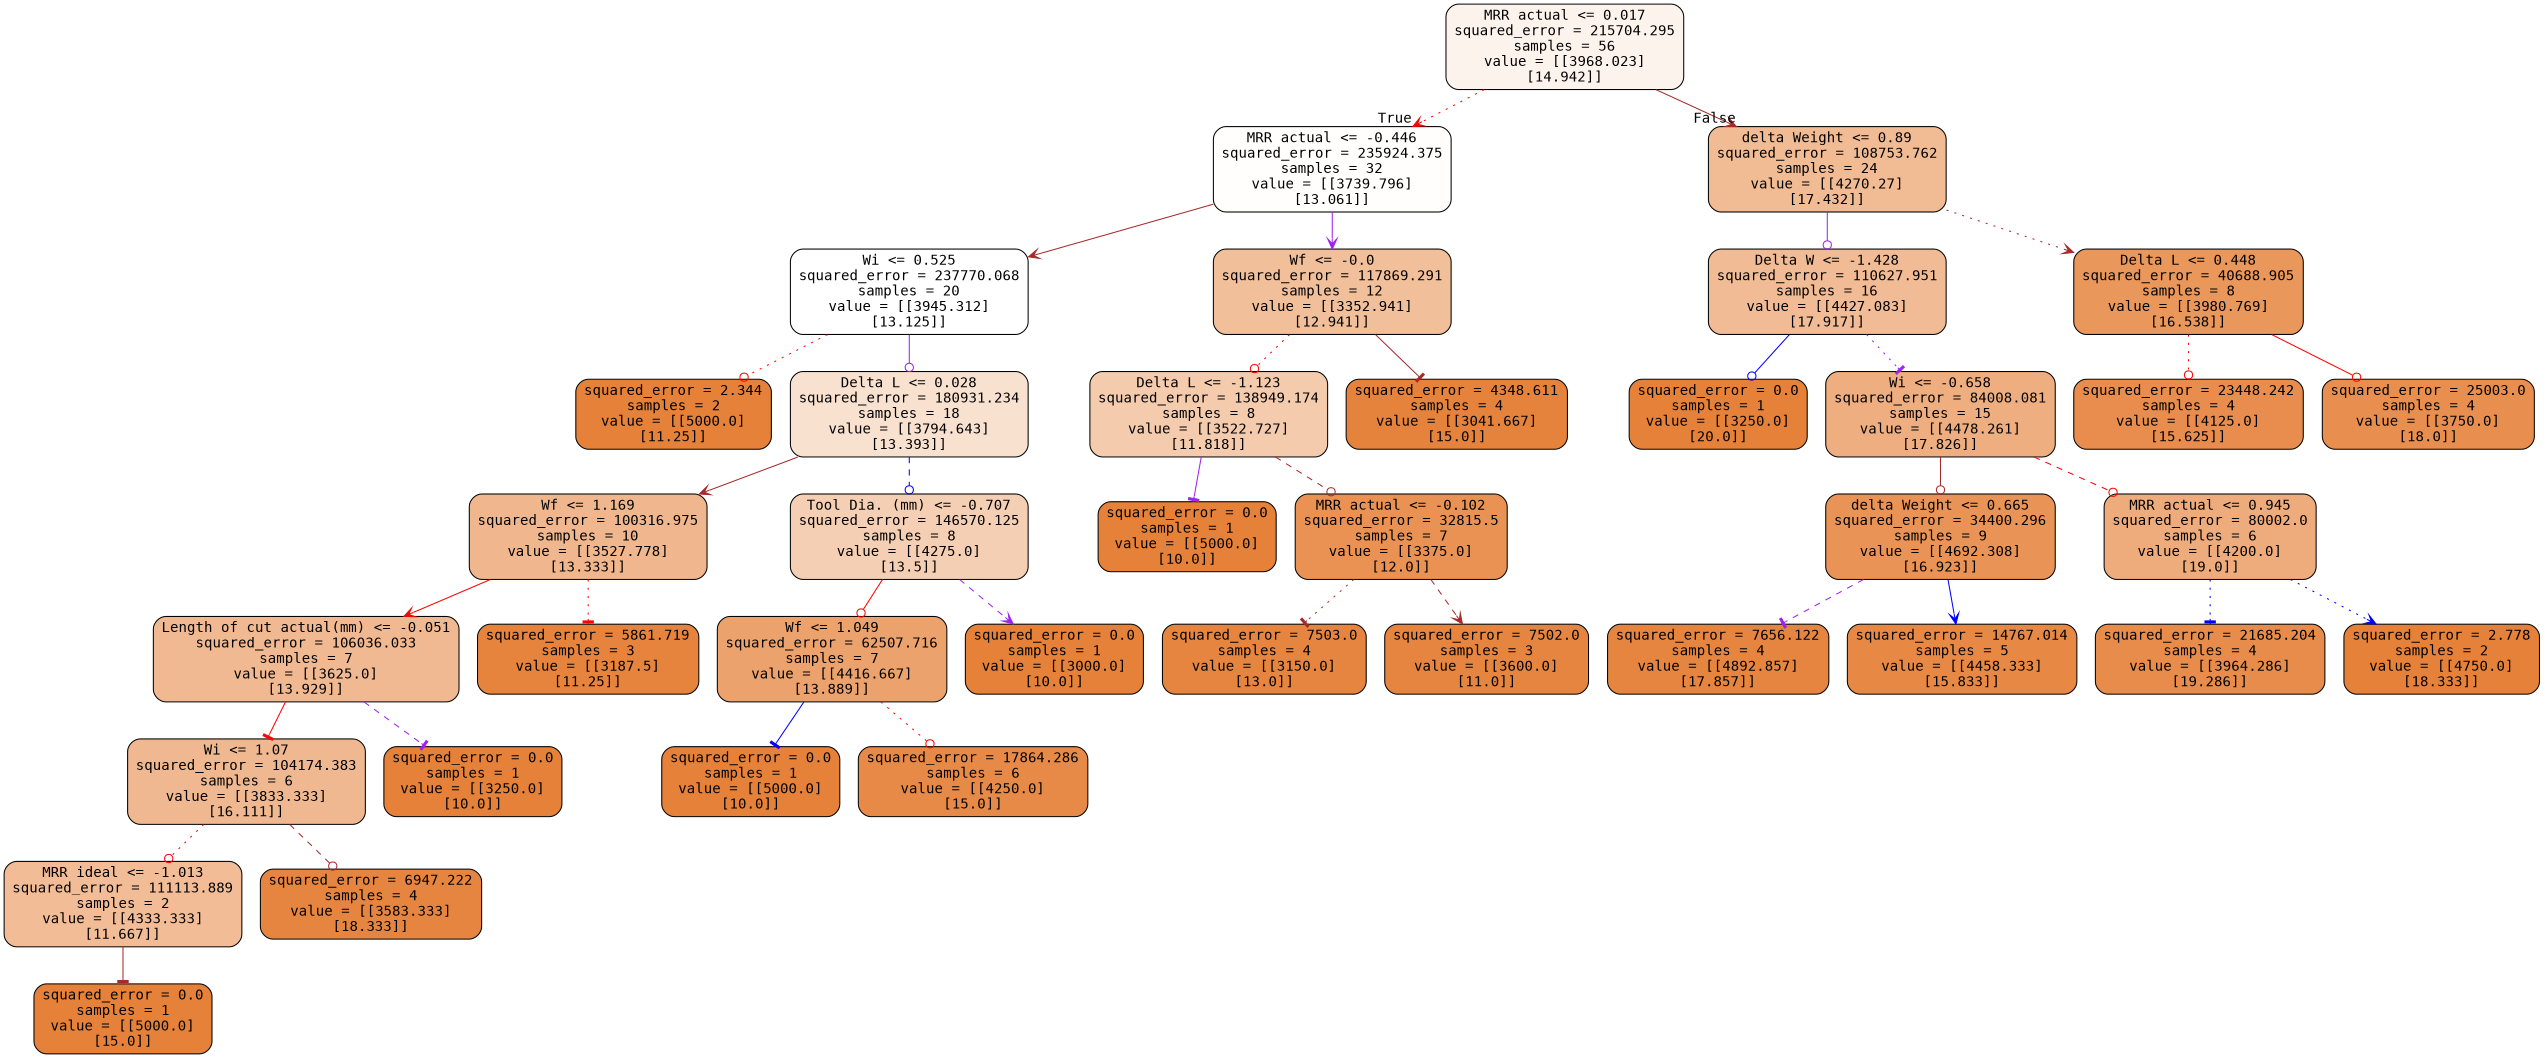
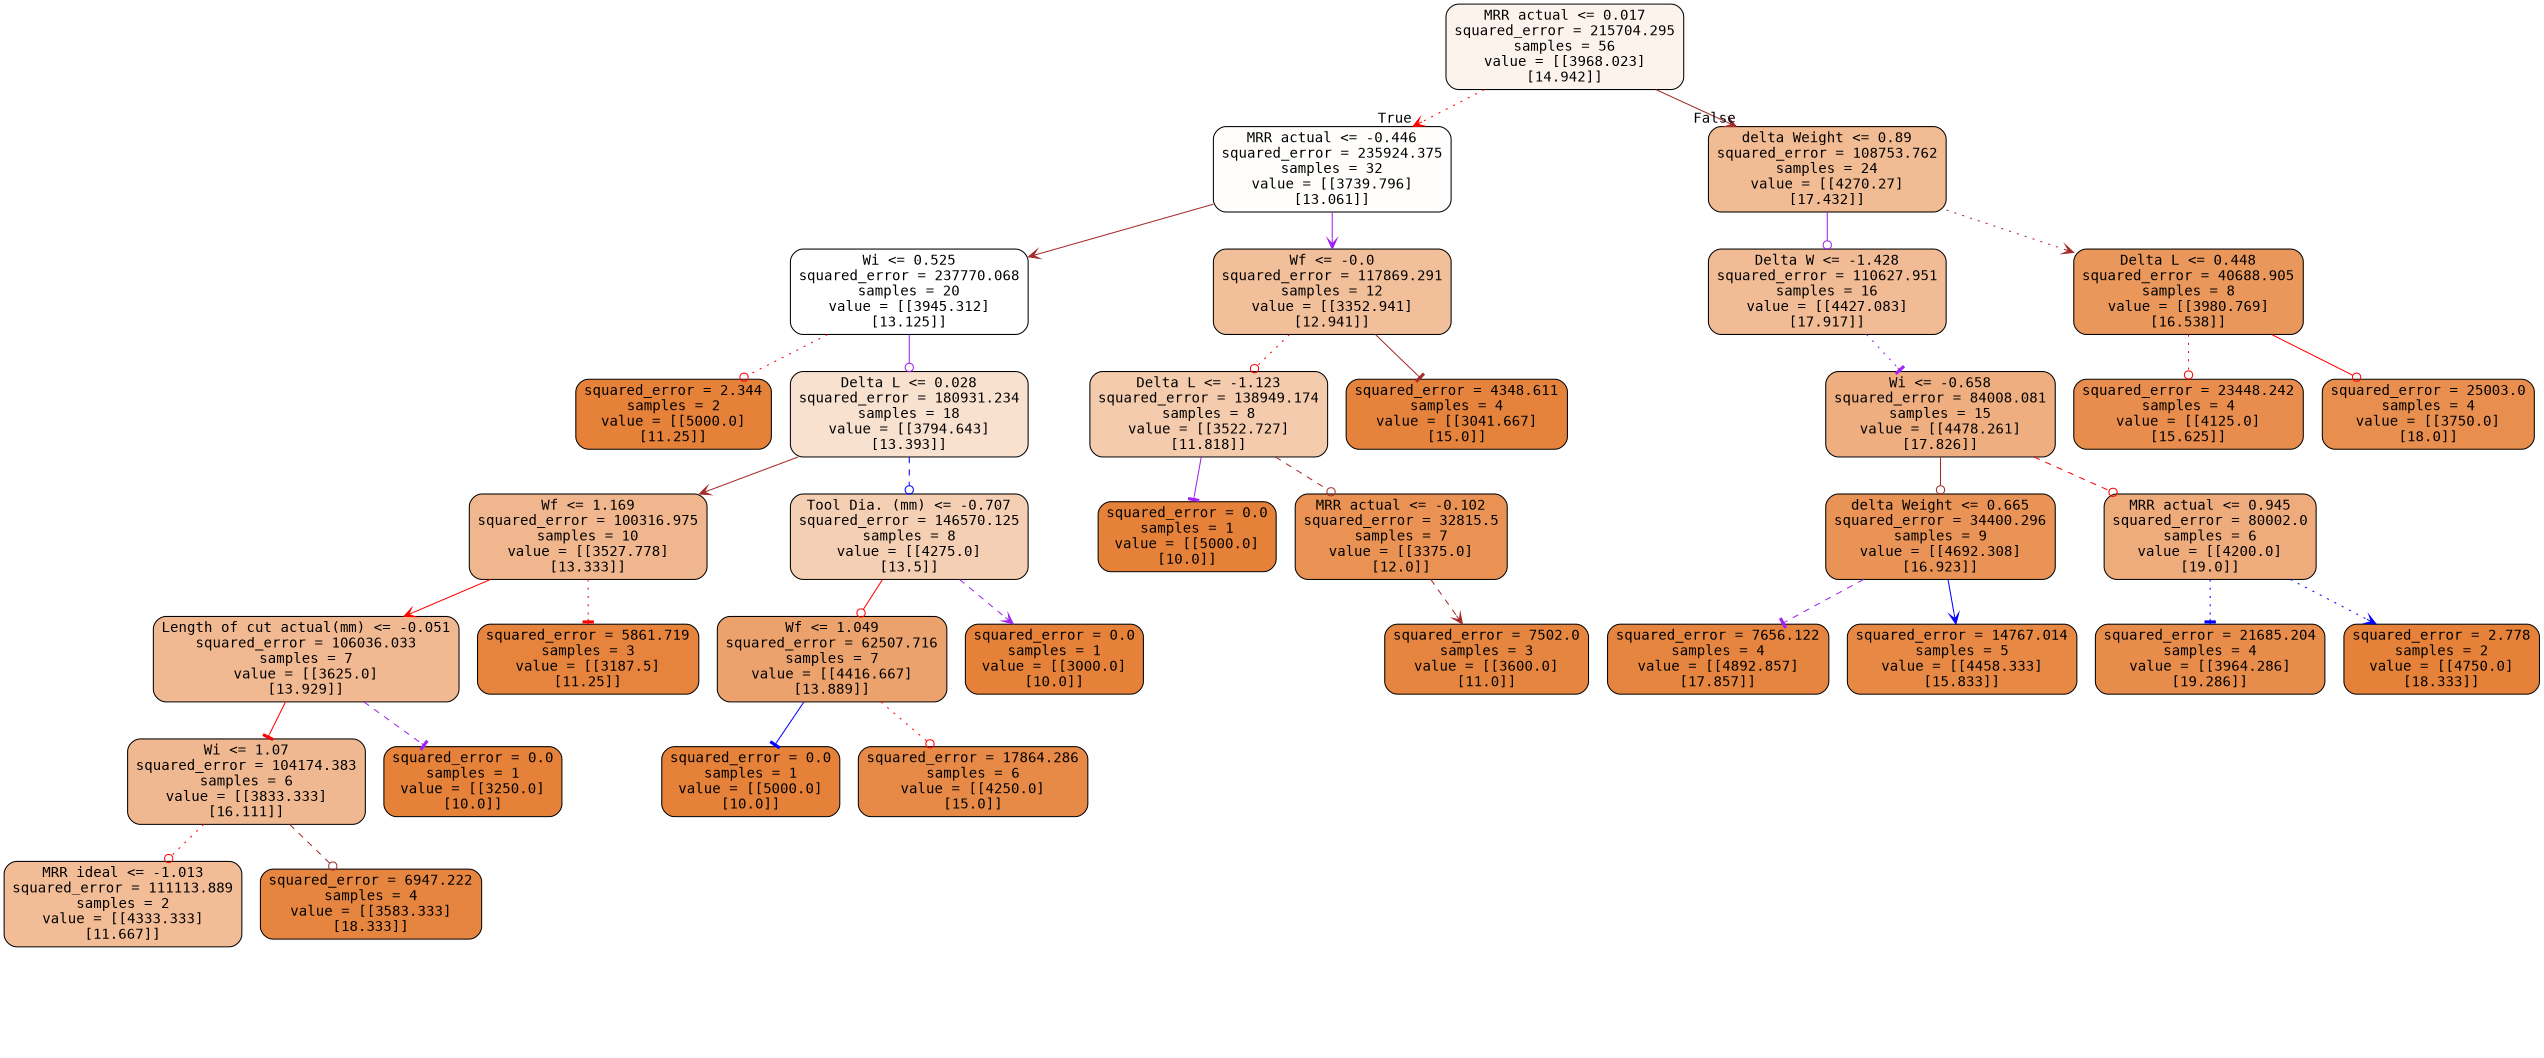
node "squared_error = 0.0 samples = 1 value = [[3250.0] [20.0]]": removed
node "squared_error = 7503.0 samples = 4 value = [[3150.0] [13.0]]": removed
node "squared_error = 0.0 samples = 1 value = [[5000.0] [15.0]]": removed
